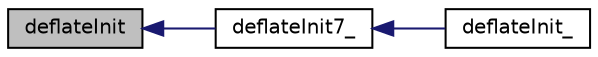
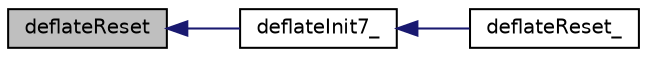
node "deflateInit": label "deflateInit" -> "deflateReset"
node "deflateInit_": label "deflateInit_" -> "deflateReset_"
